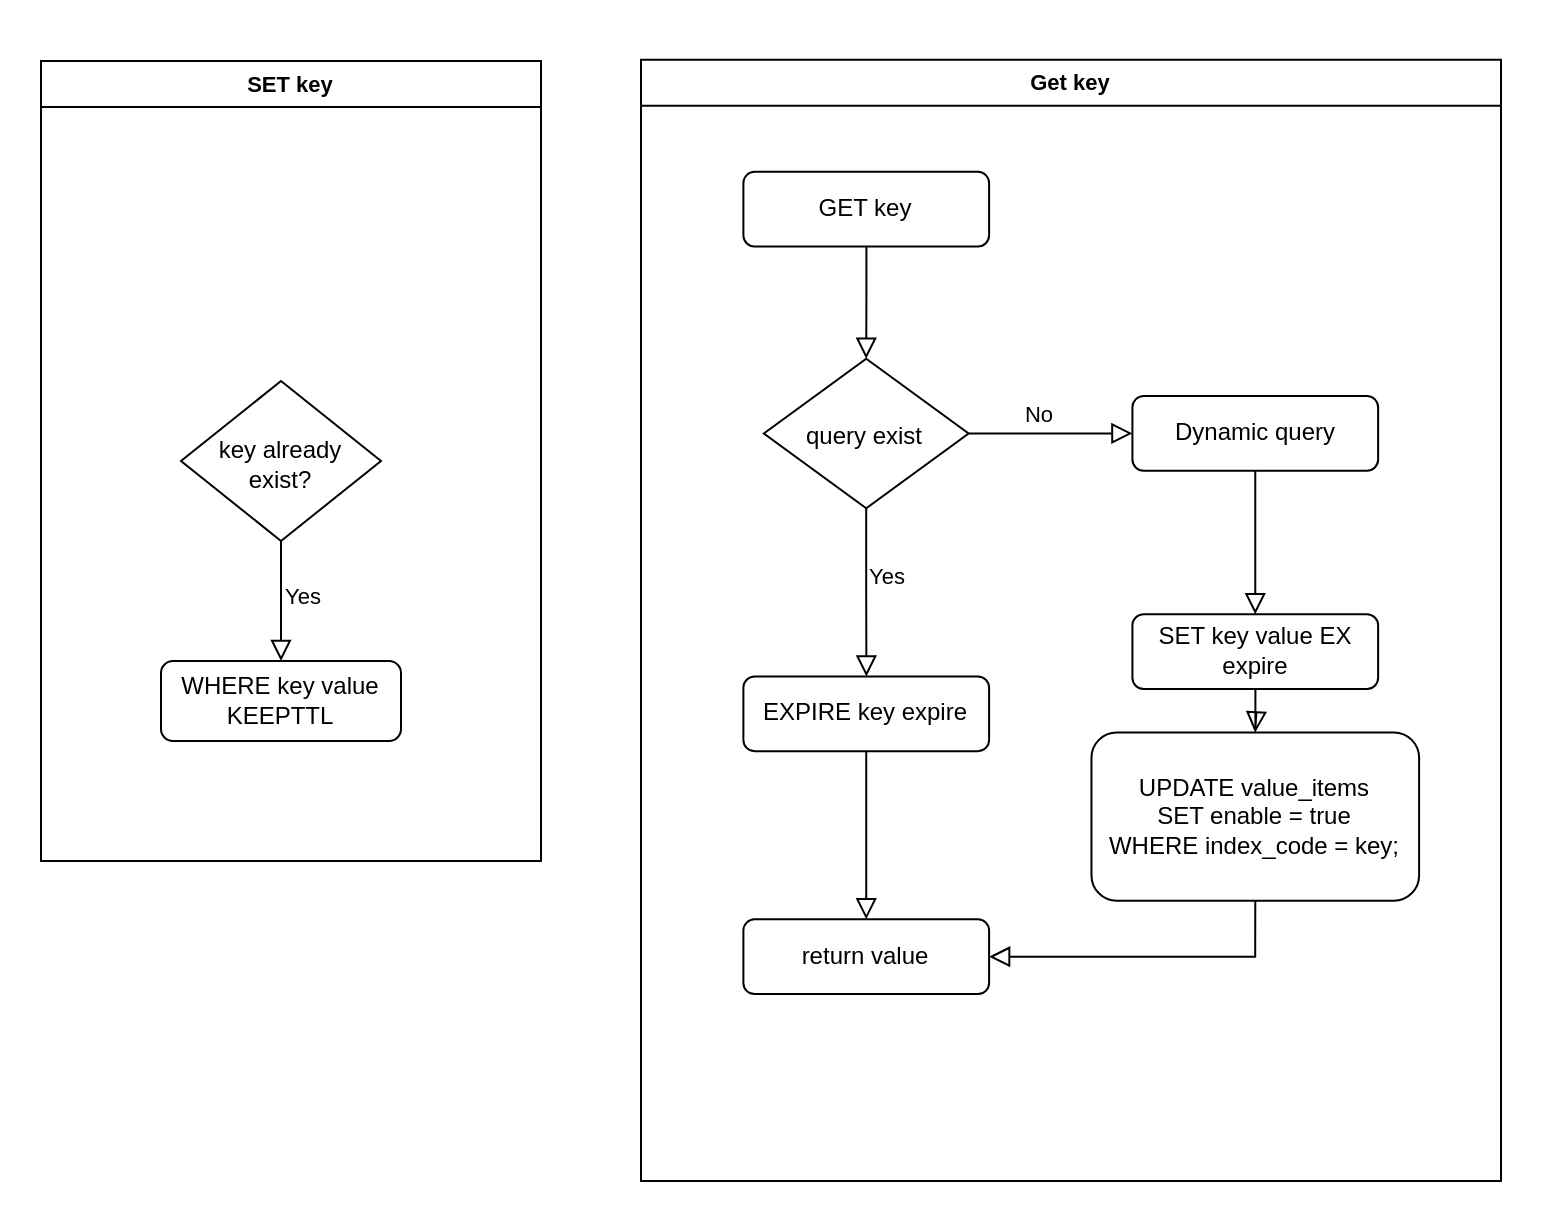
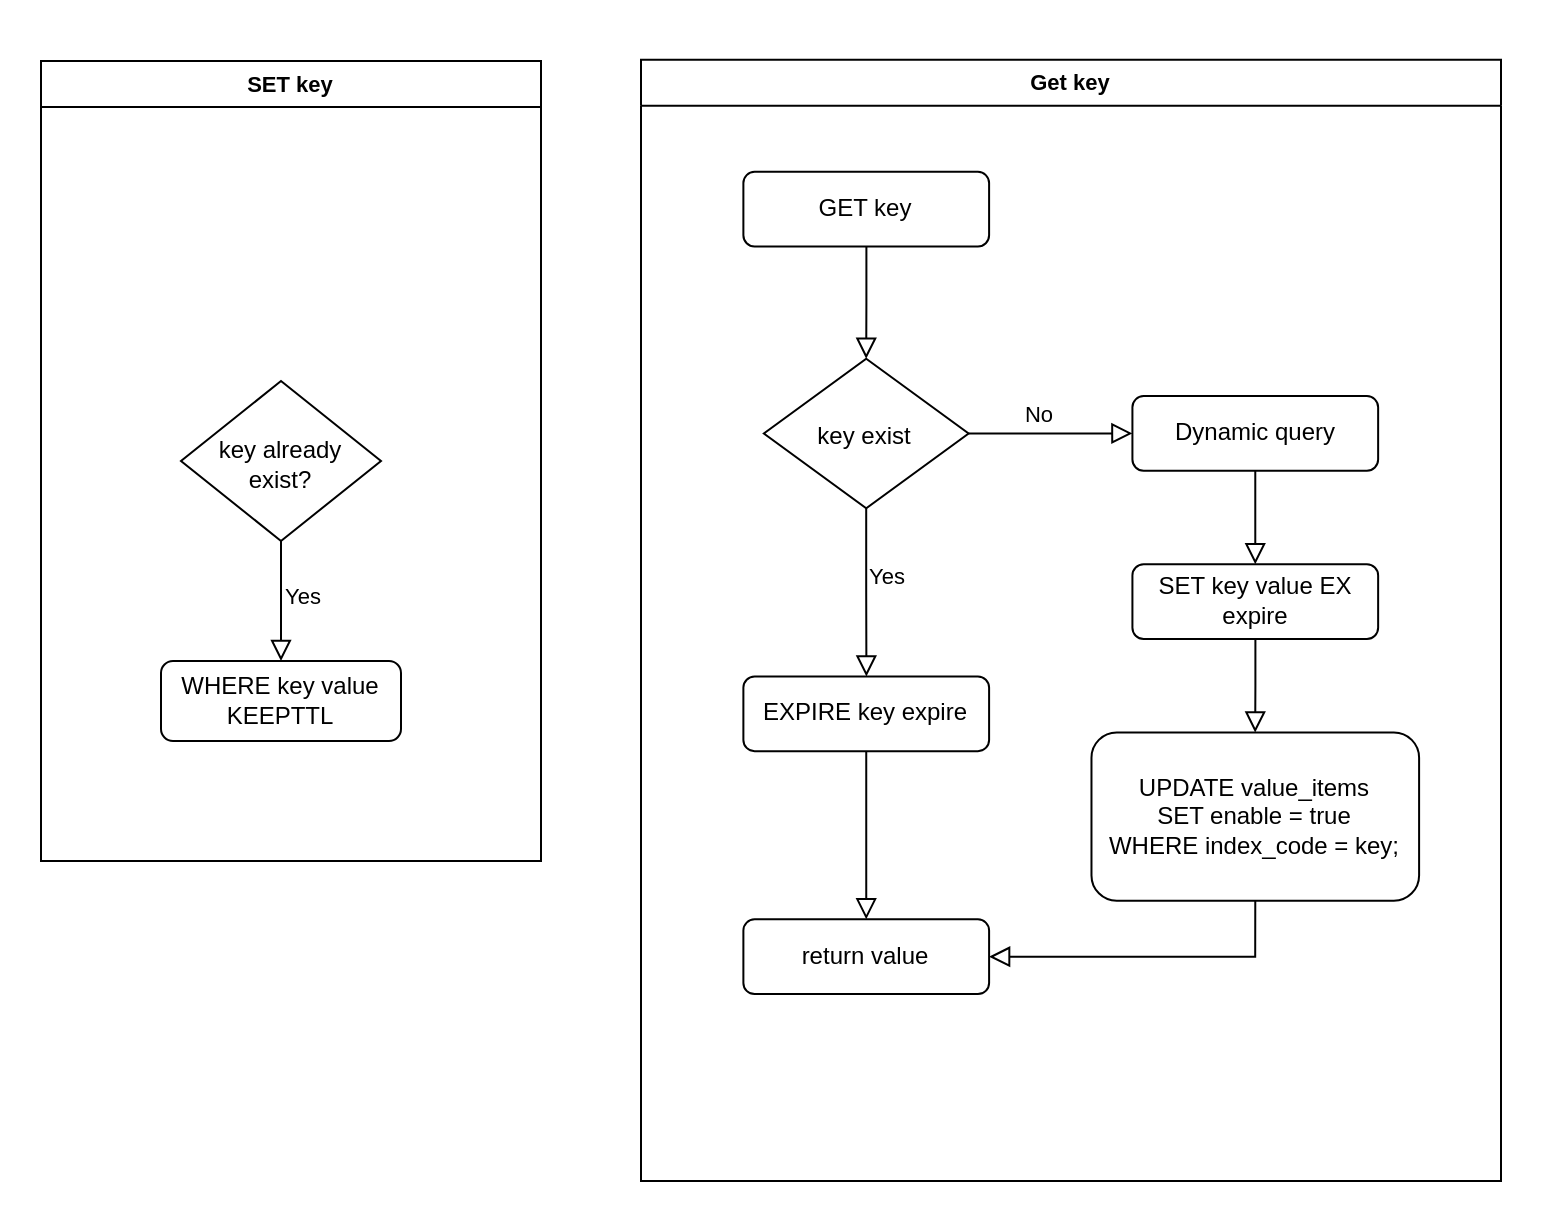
node "query exist": label "query exist" -> "key exist"
node "SET key value EX expire": moved (1255, 652) -> (1255, 602)
